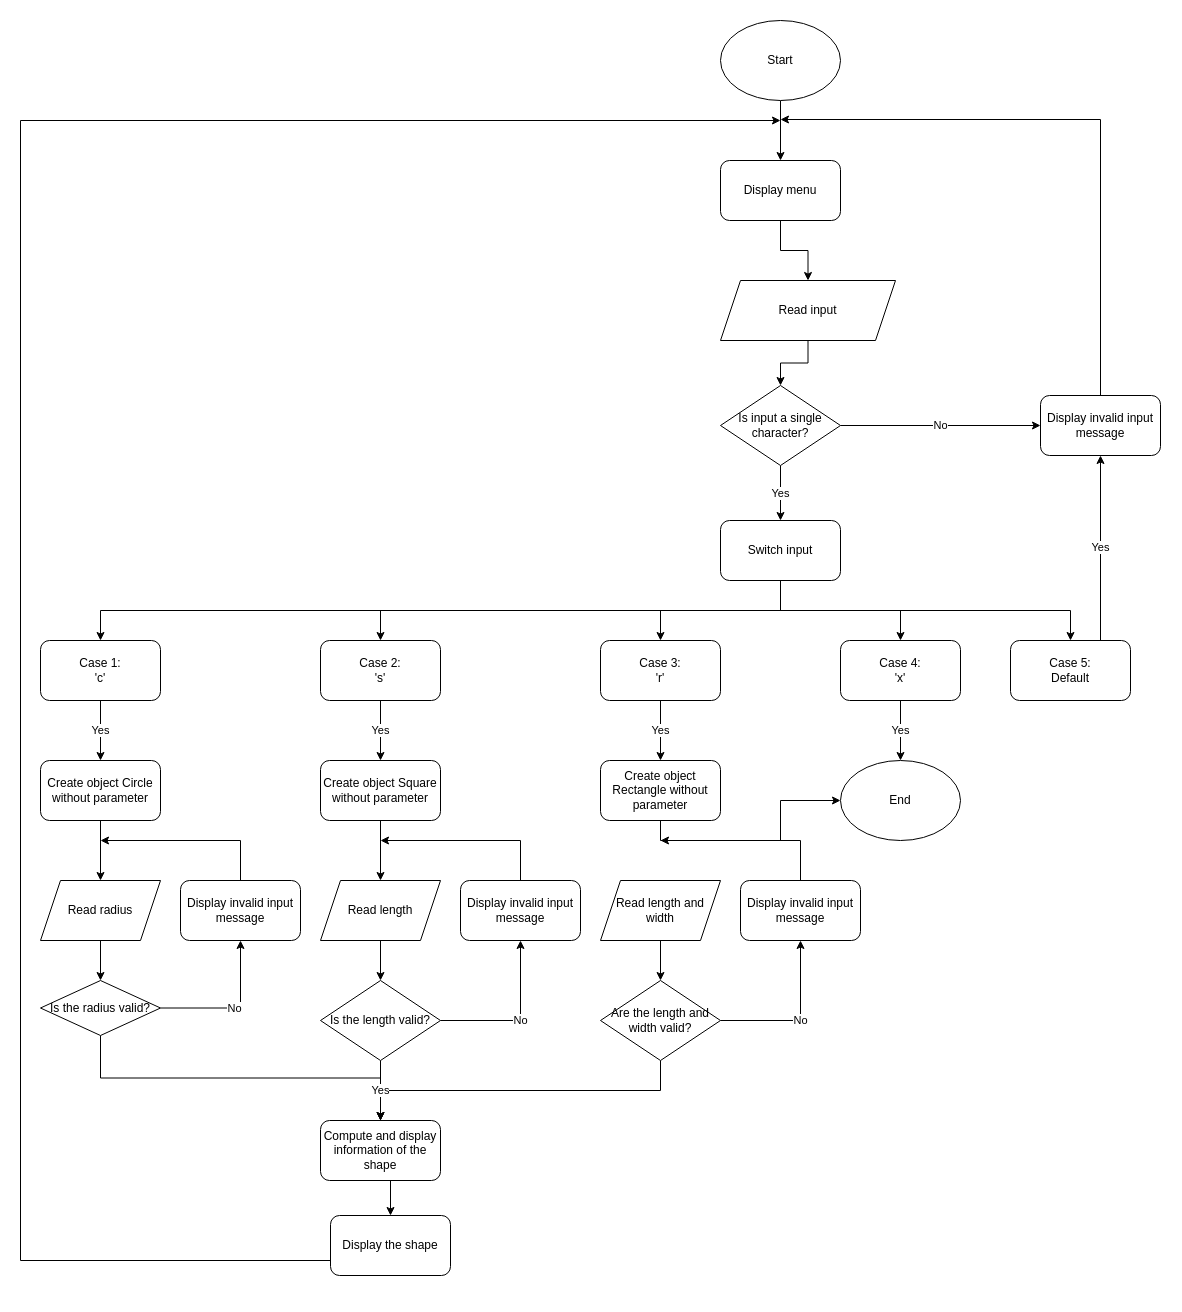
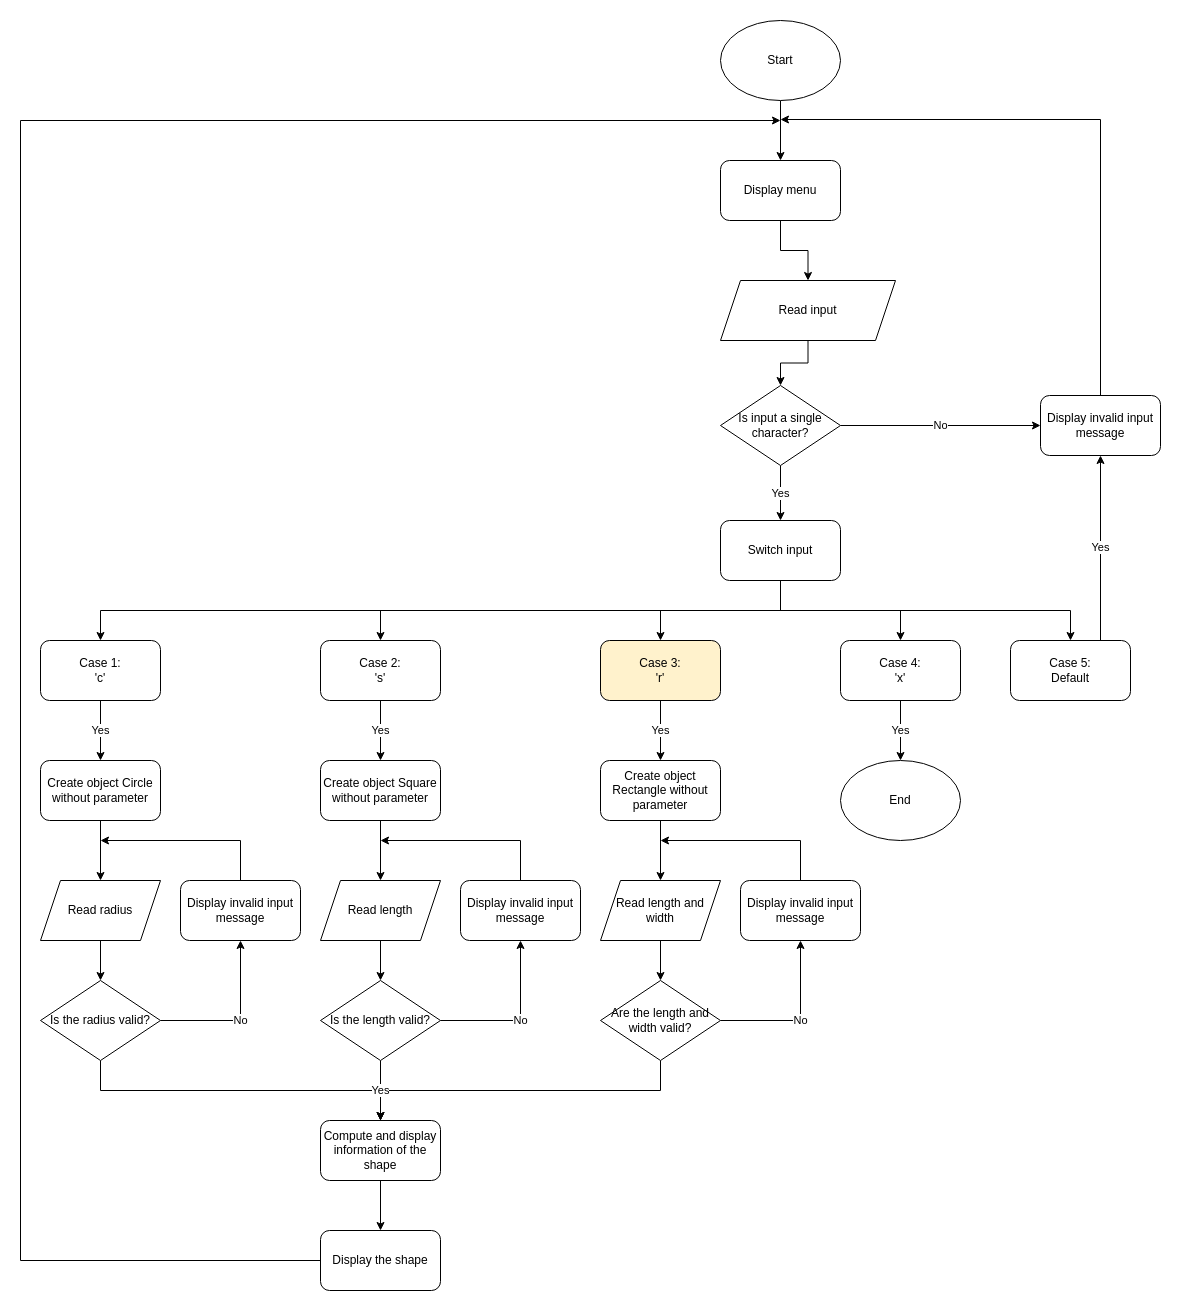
node "Case 3: 'r'": fillcolor #ffffff -> #fff2cc
edge "Create object Rectangle without parameter" -> "End": now "Create object Rectangle without parameter" -> "Read length and width"
node "Is the radius valid?": size 120x55 -> 120x80
node "Display the shape": moved (391, 1246) -> (381, 1261)
